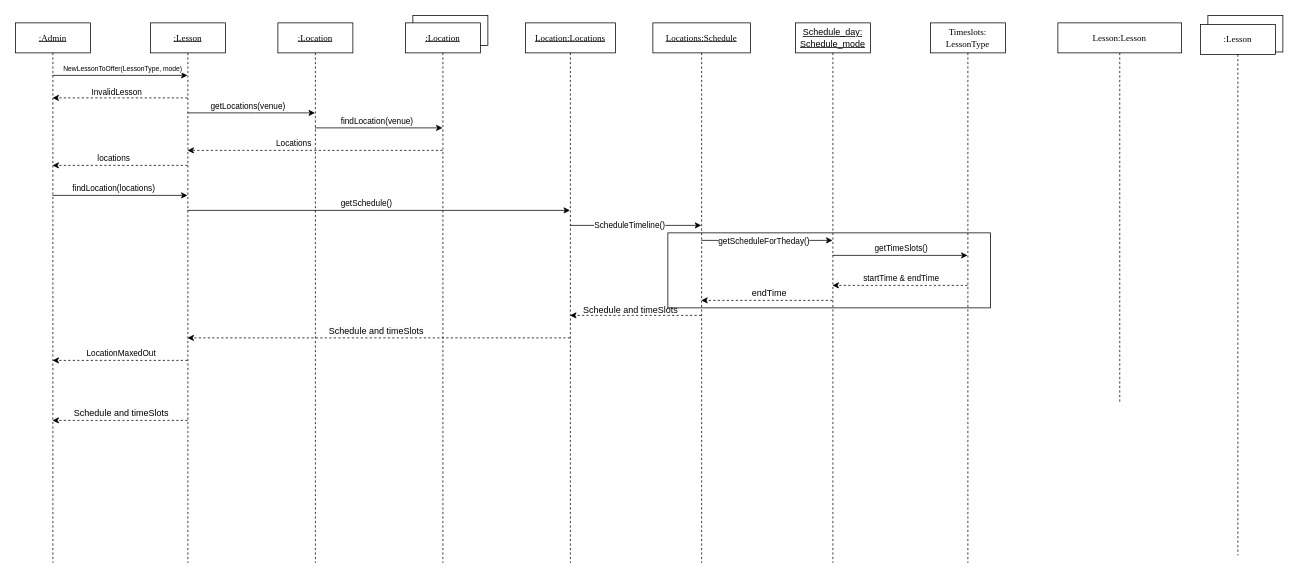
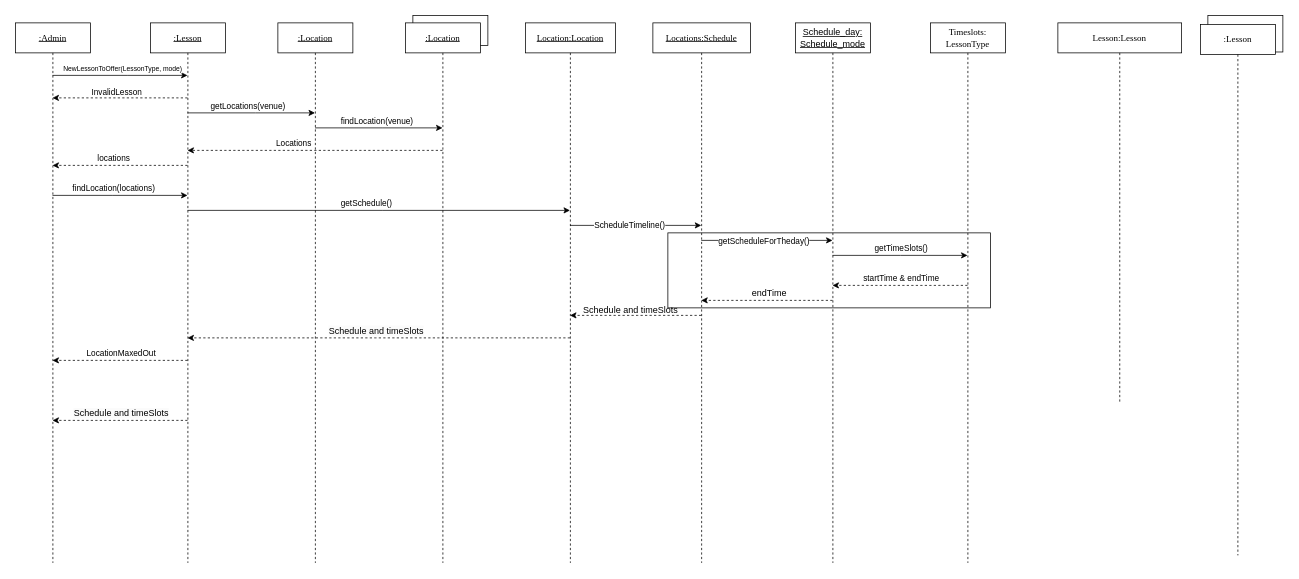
node "Location:Locations": label "Location:Locations" -> "Location:Location"
